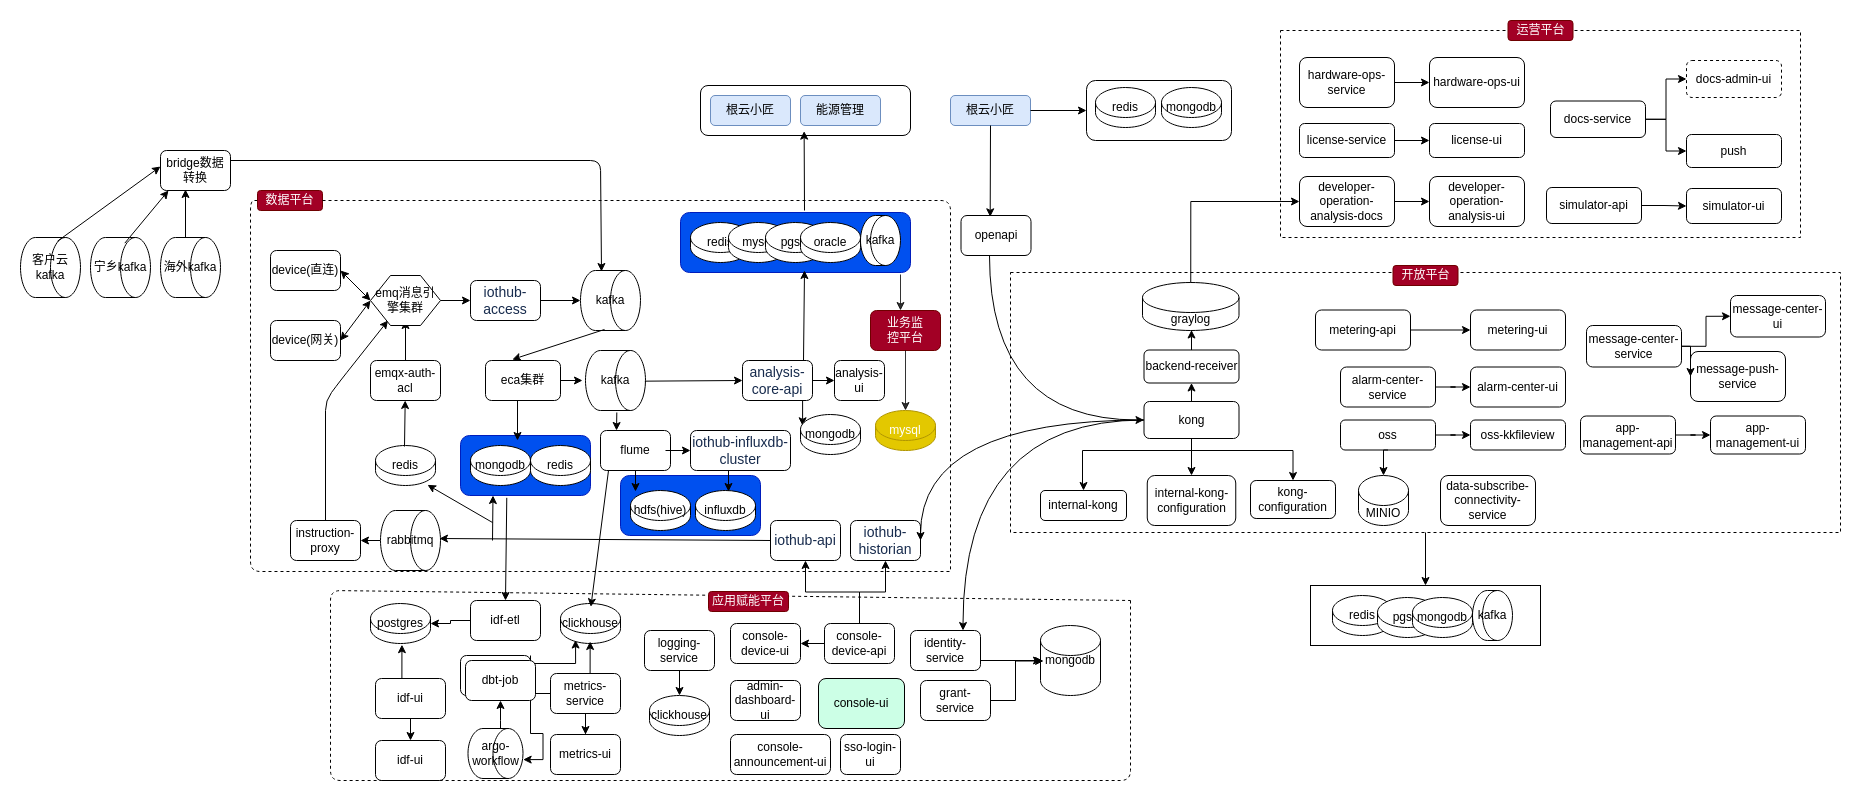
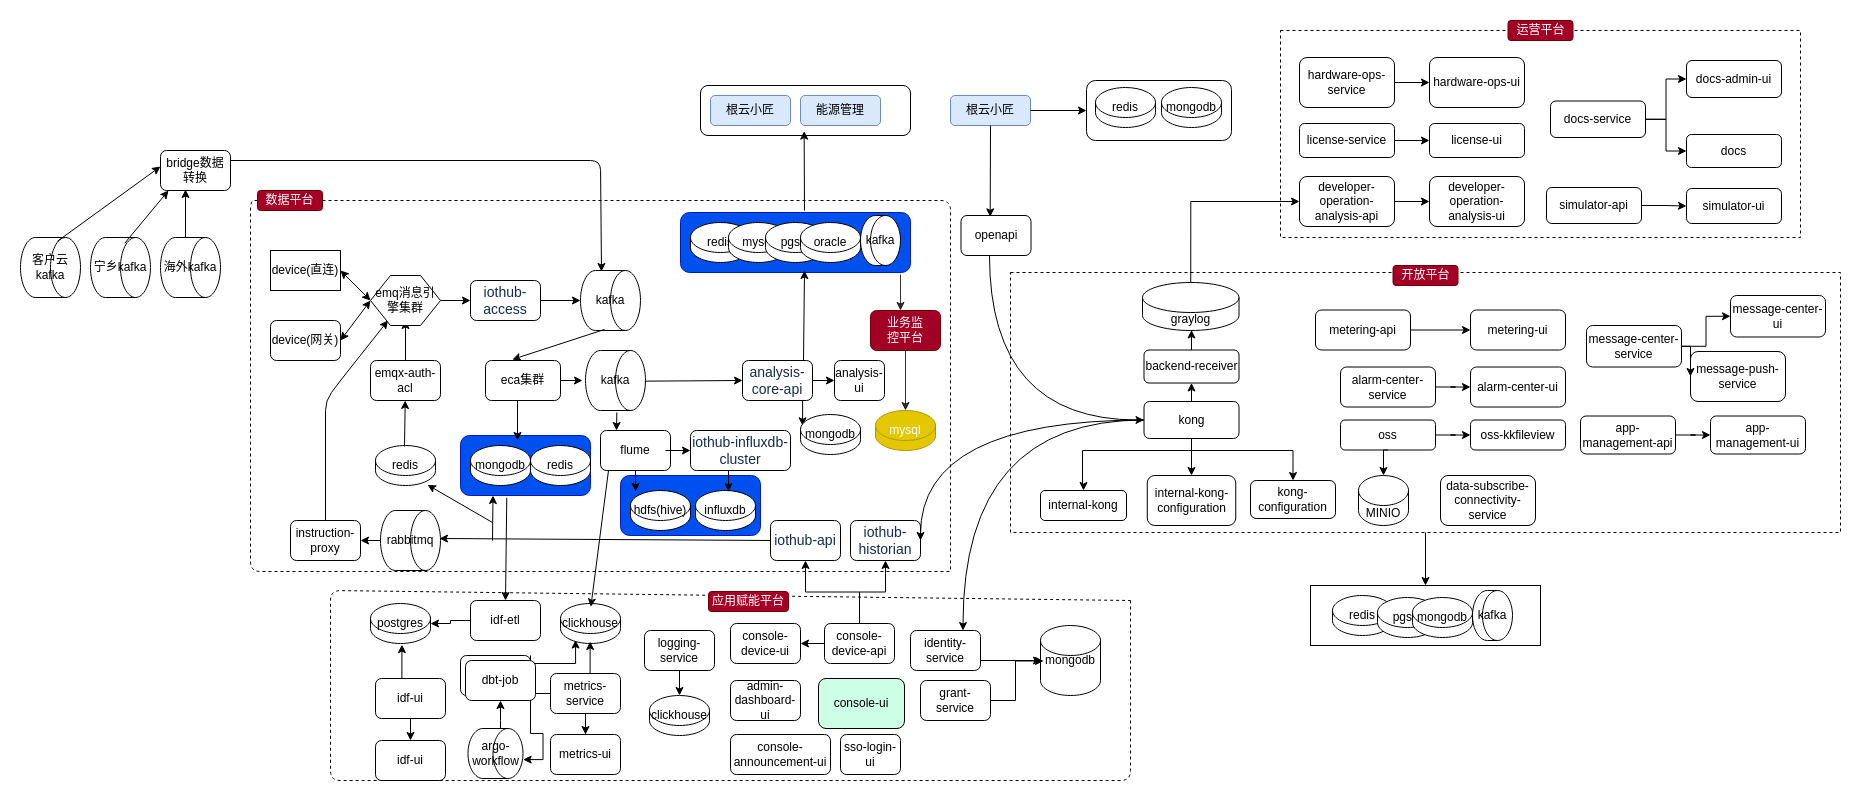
node "docs-admin-ui": style dashed -> solid
node "push": label "push" -> "docs"
node "developer-operation-analysis-docs": label "developer-operation-analysis-docs" -> "developer-operation-analysis-api"
node "device(直连)": shape rounded rectangle -> rectangle
